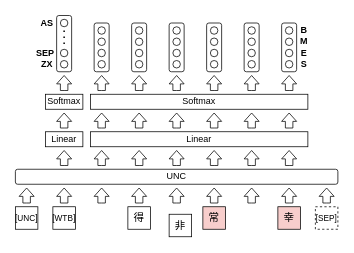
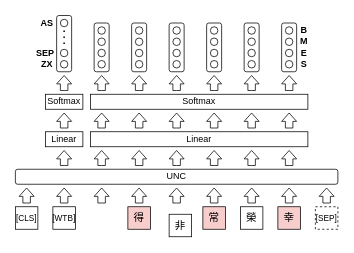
node "[UNC]": label "[UNC]" -> "[CLS]"
node "得": fillcolor #ffffff -> #f8cecc
node "榮": added
